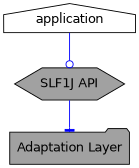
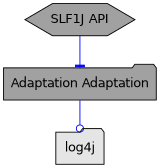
node "application": removed
node "Adaptation Layer": label "Adaptation Layer" -> "Adaptation Adaptation"
node "log4j": added
